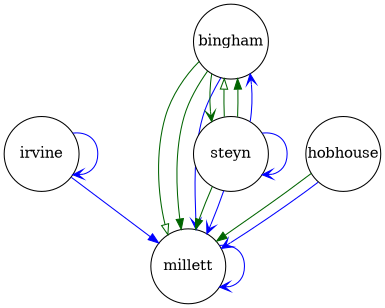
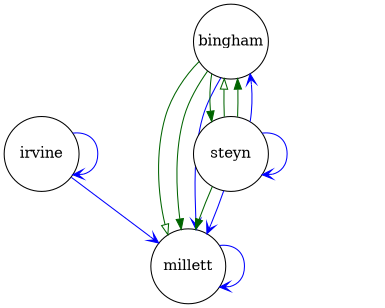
edge "bingham" -> "steyn": arrowhead vee -> normal
node "hobhouse": removed
edge "irvine" -> "millett": arrowhead normal -> vee
